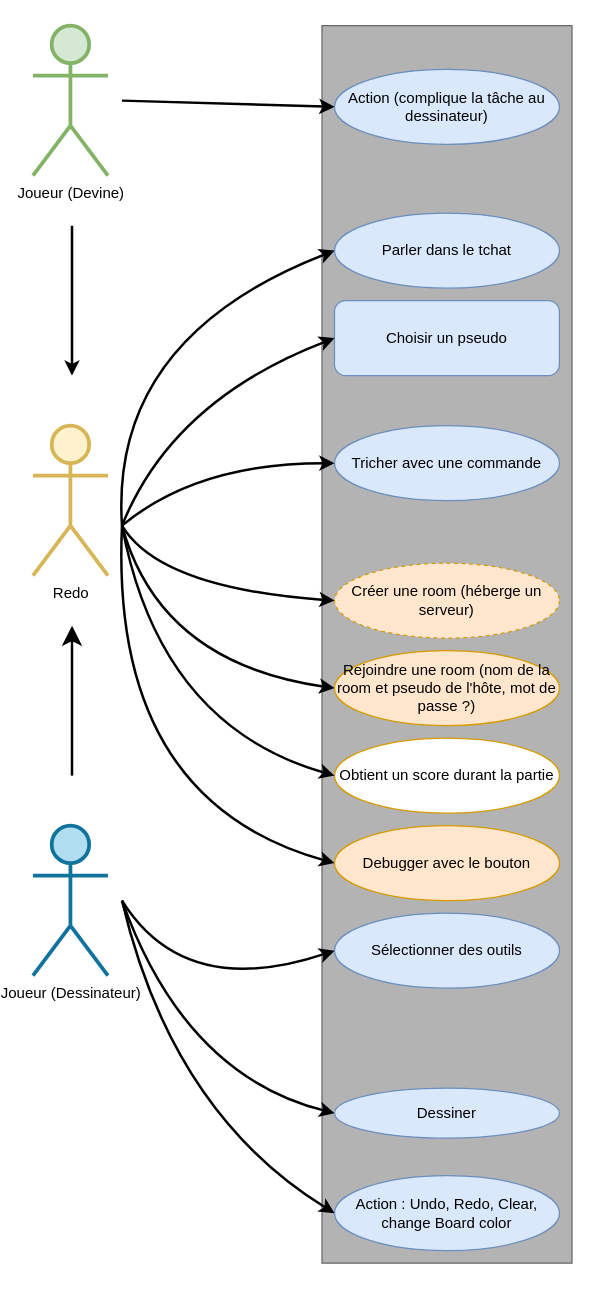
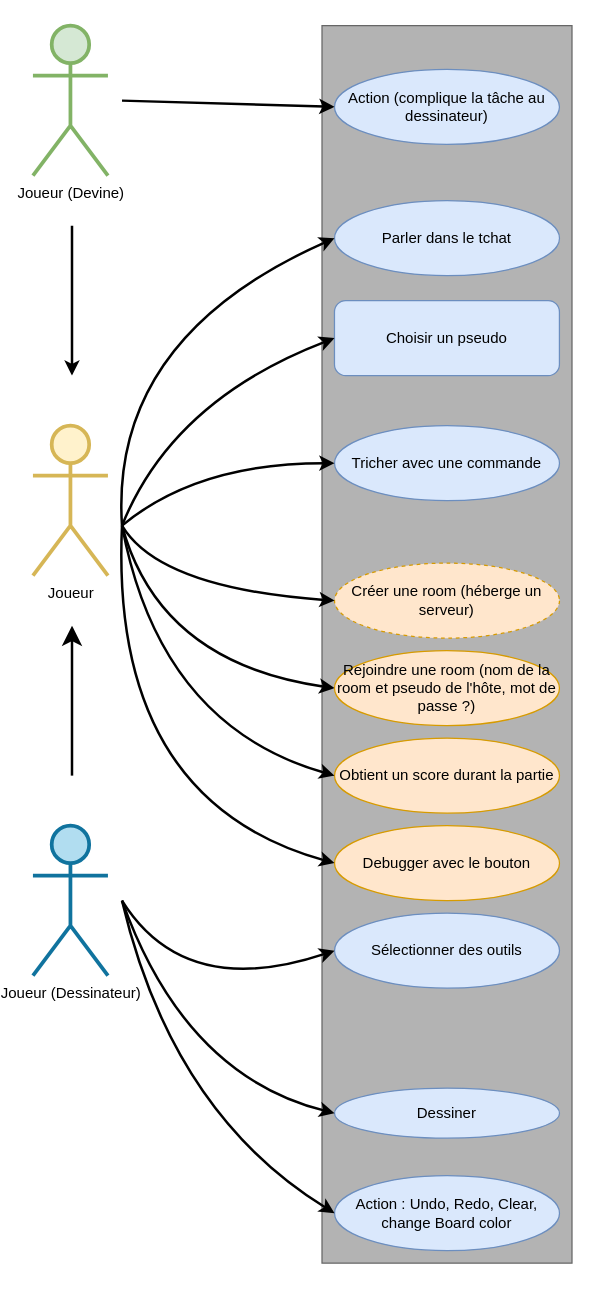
node "Parler dans le tchat": moved (447, 251) -> (447, 238)
node "Redo": label "Redo" -> "Joueur"
node "Obtient un score durant la partie": fillcolor #ffffff -> #ffe6cc
